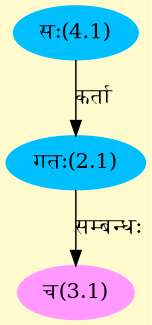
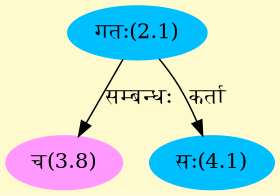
edge "सः(4.1)" -> "गतः(2.1)": reversed
node "च(3.1)": label "च(3.1)" -> "च(3.8)"
